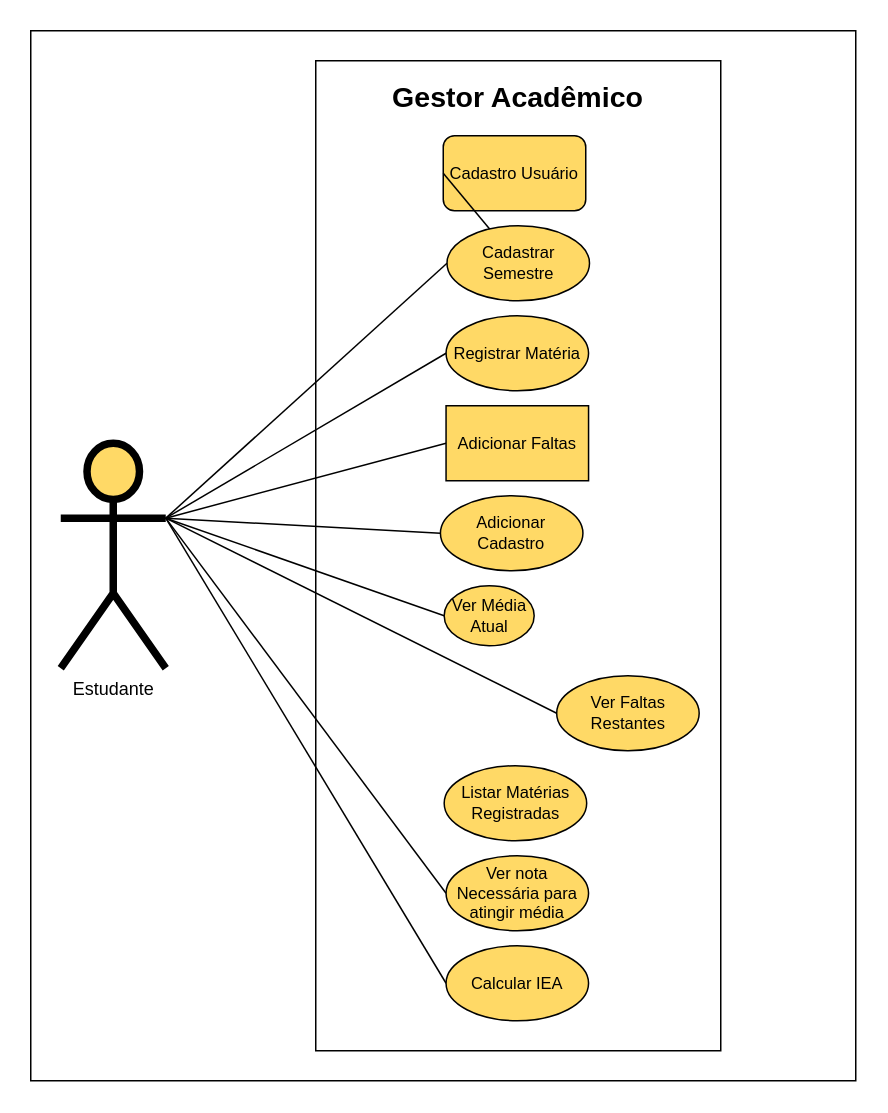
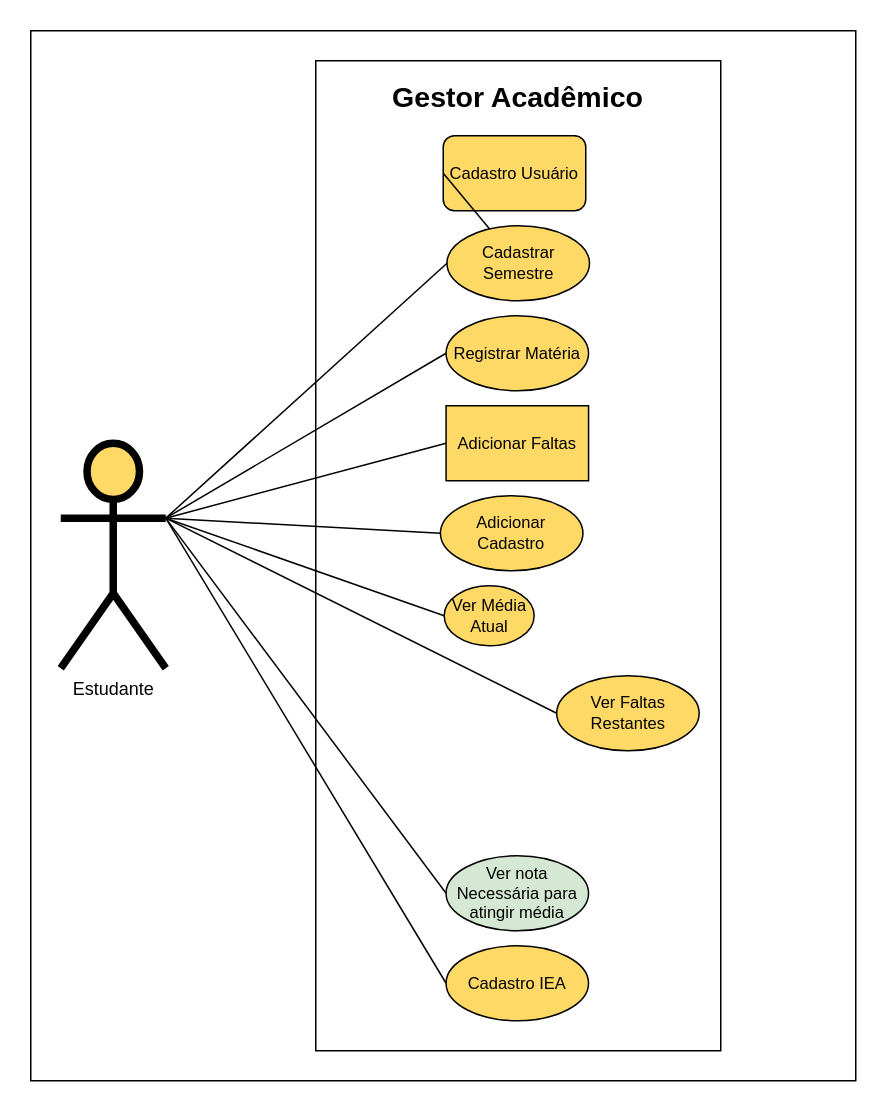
node "Listar Matérias Registradas": removed
node "Ver nota Necessária para atingir média": fillcolor #ffd966 -> #d5e8d4
node "Calcular IEA": label "Calcular IEA" -> "Cadastro IEA"
